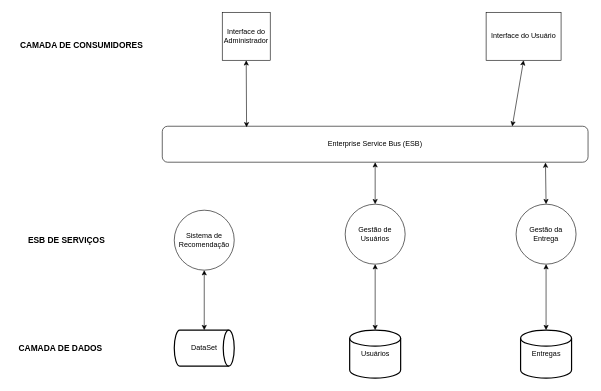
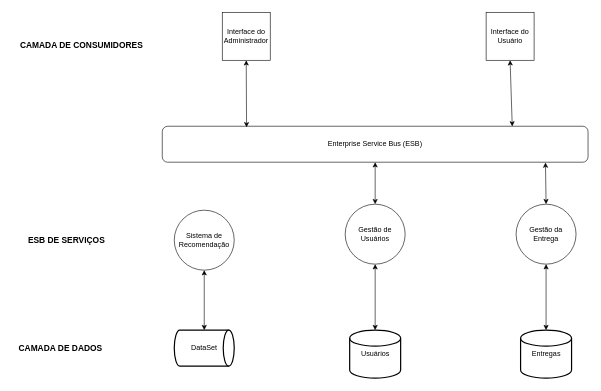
node "Interface do Usuário": size 75x48 -> 48x48
